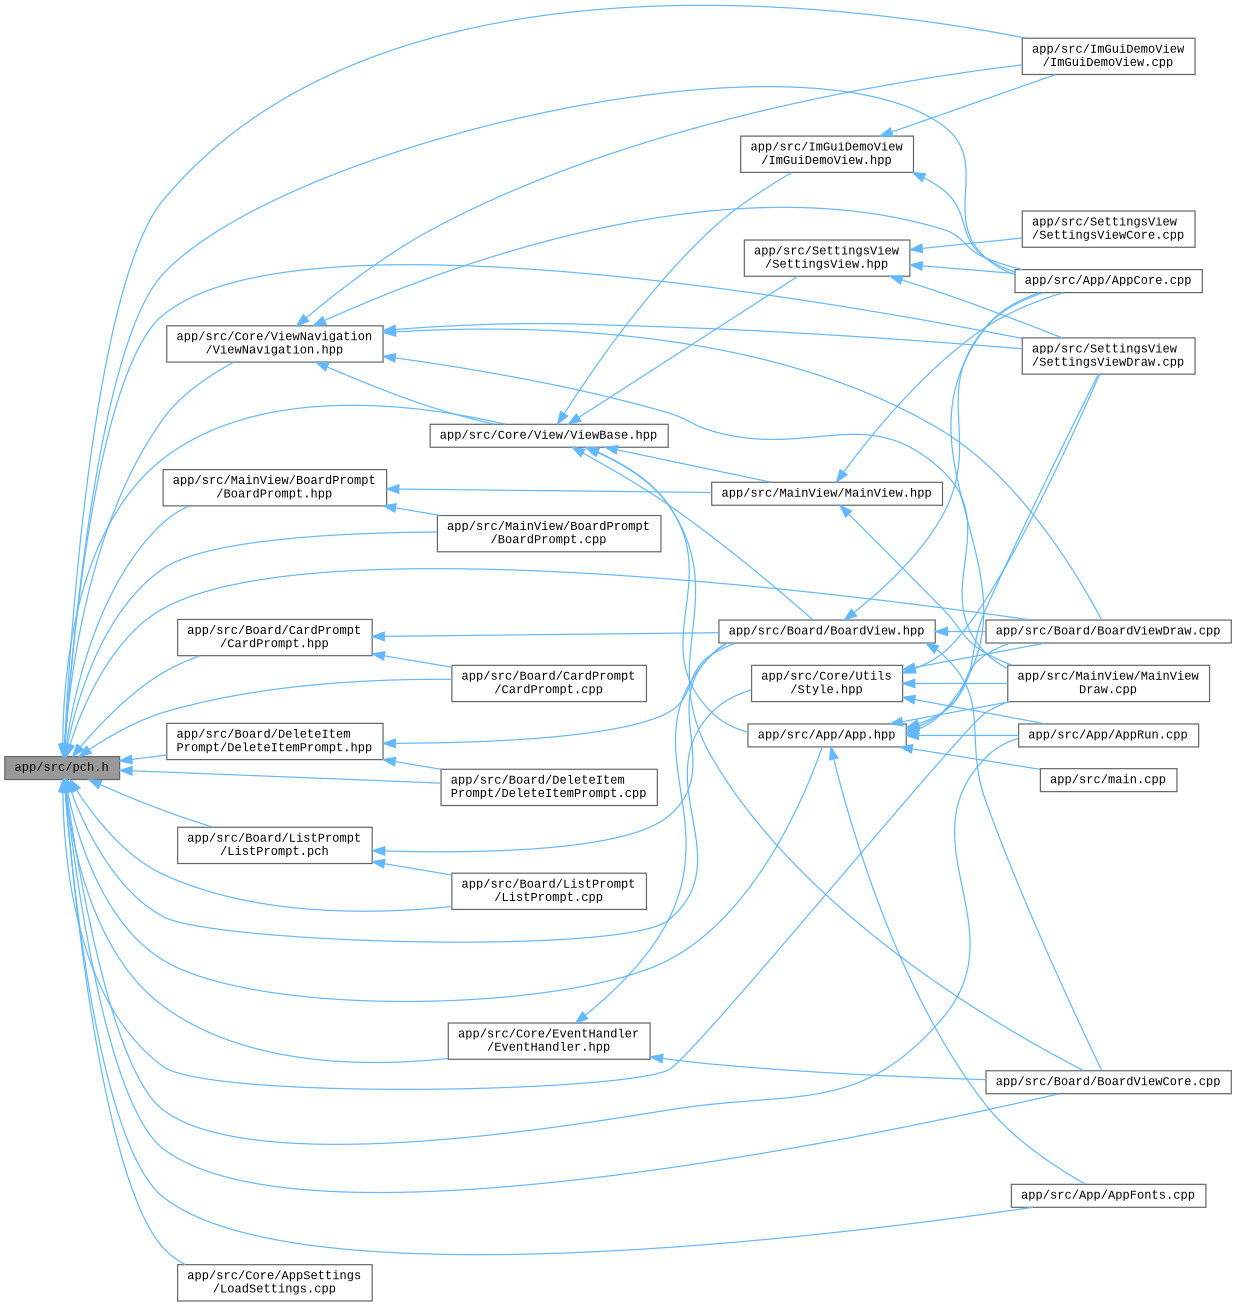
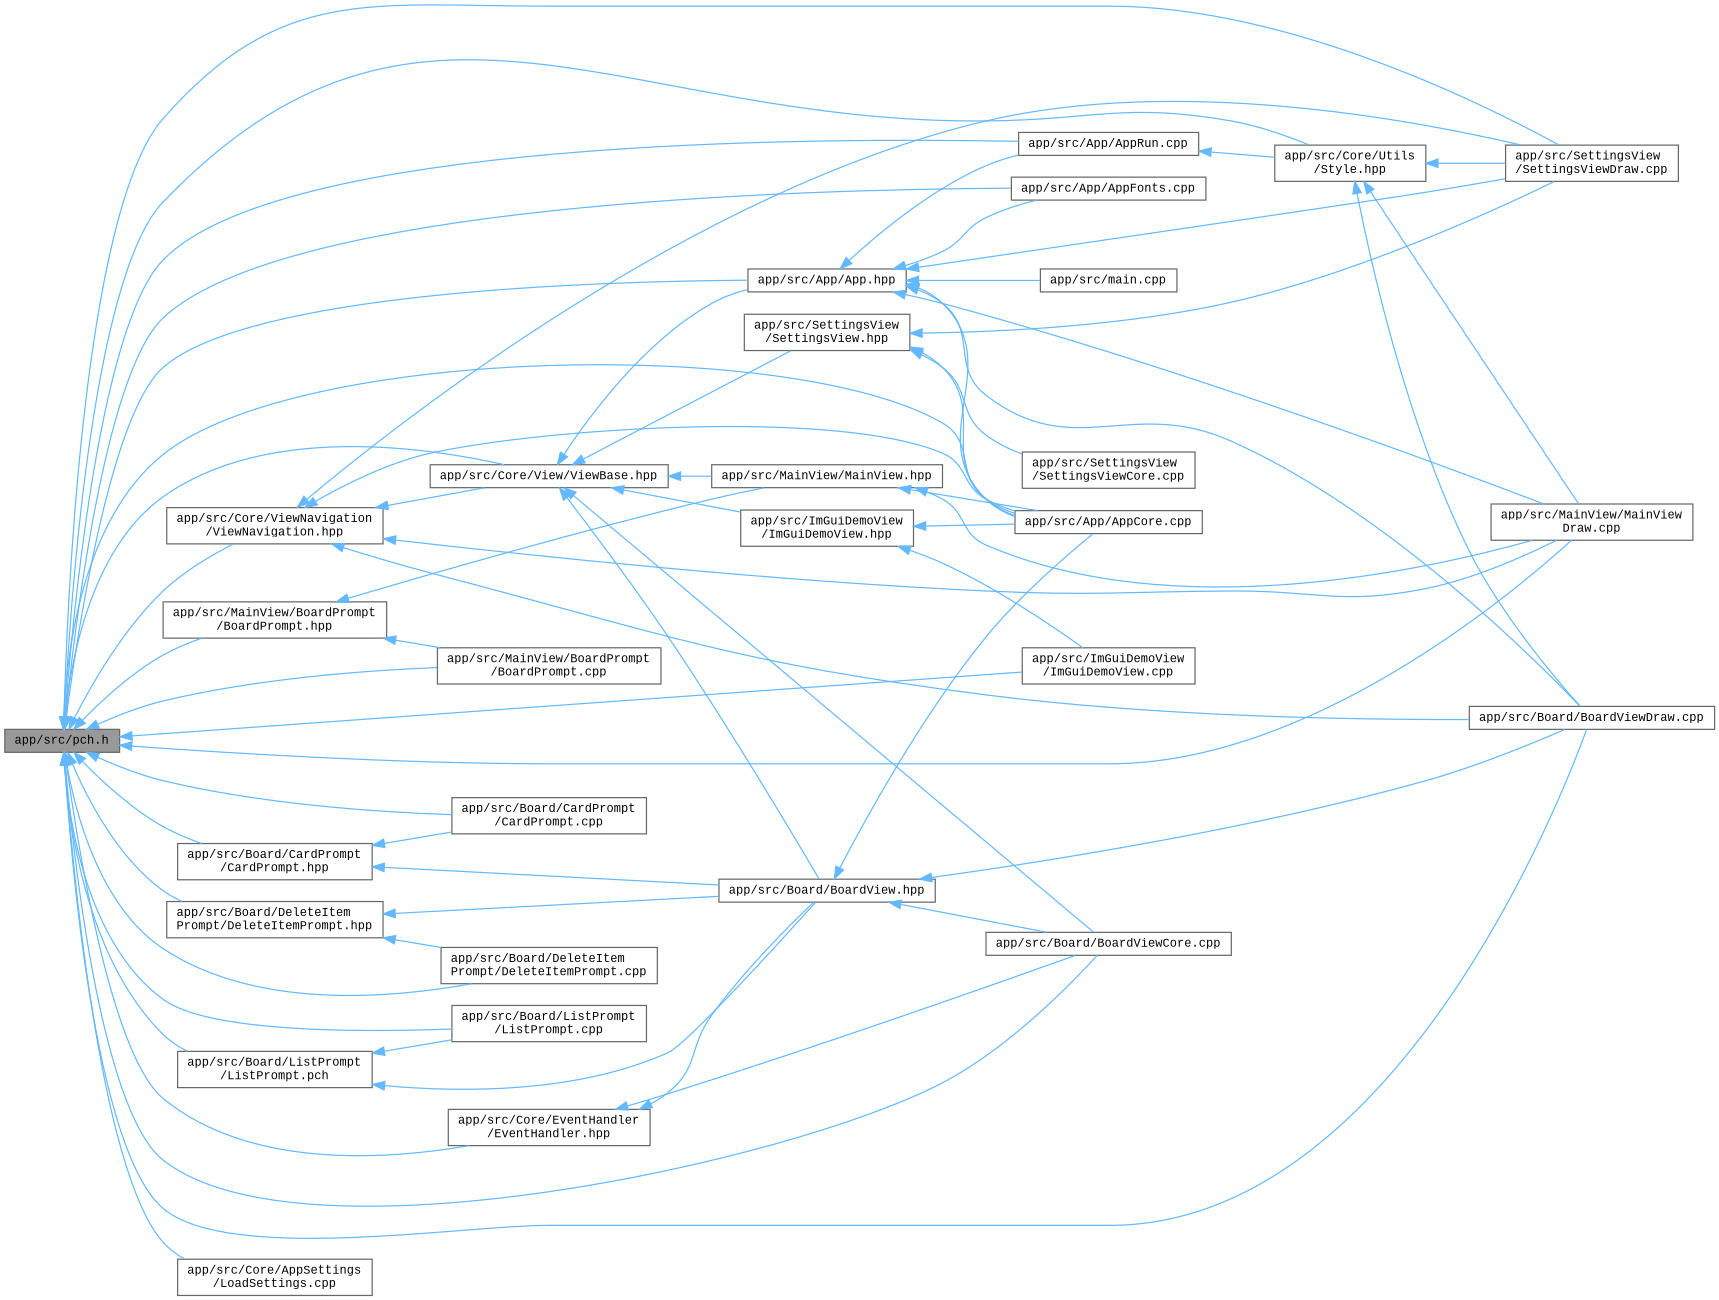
edge "app/src/ImGuiDemoView /ImGuiDemoView.cpp" -> "app/src/Core/ViewNavigation /ViewNavigation.hpp": removed
edge "app/src/App/AppRun.cpp" -> "app/src/Core/Utils /Style.hpp": reversed
